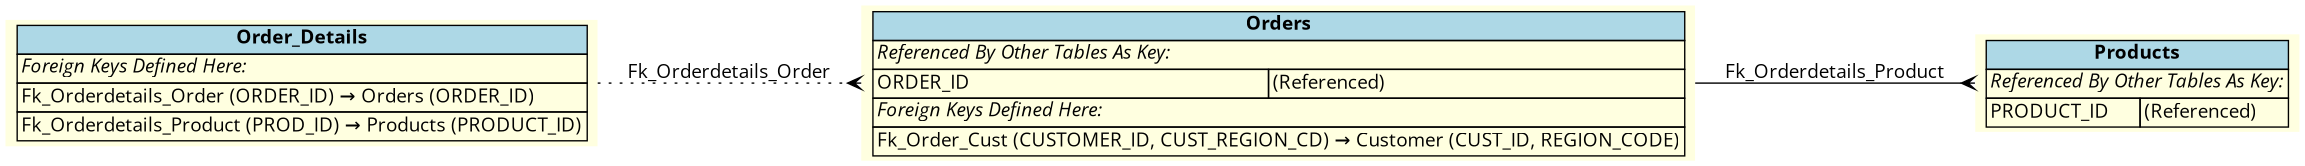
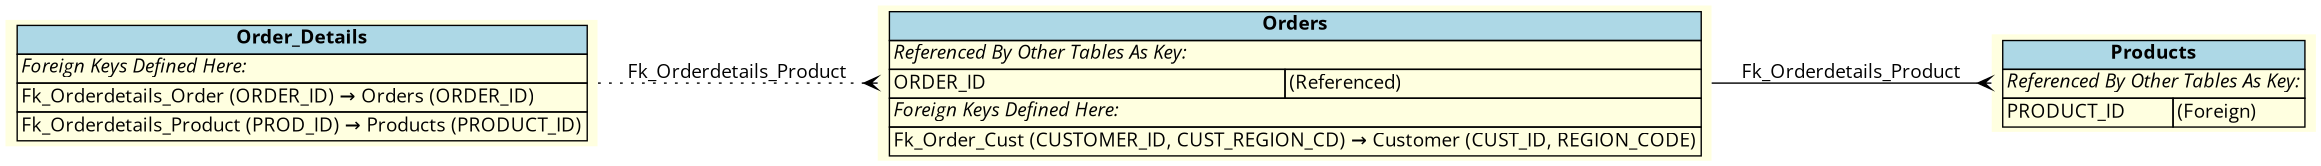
edge "Order_Details" -- "Orders": label " Fk_Orderdetails_Order " -> " Fk_Orderdetails_Product "
node "Products": text "(Referenced)" -> "(Foreign)"
